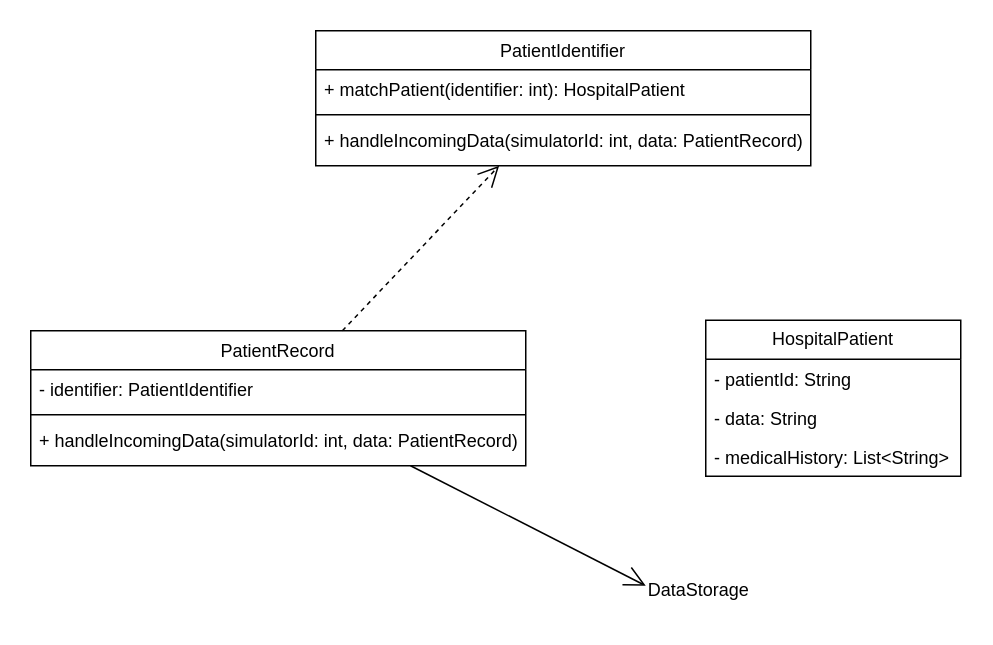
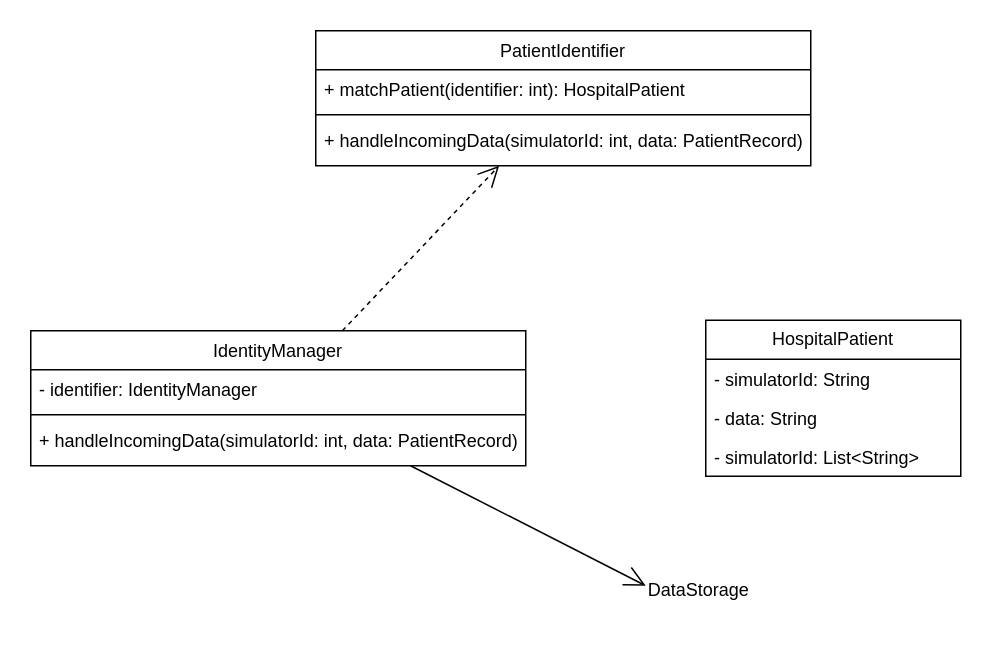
node "PatientRecord": label "PatientRecord" -> "IdentityManager"
node "- patientId: String": label "- patientId: String" -> "- simulatorId: String"
node "- identifier: PatientIdentifier": label "- identifier: PatientIdentifier" -> "- identifier: IdentityManager"
node "- medicalHistory: List<String>": label "- medicalHistory: List<String>" -> "- simulatorId: List<String>"
